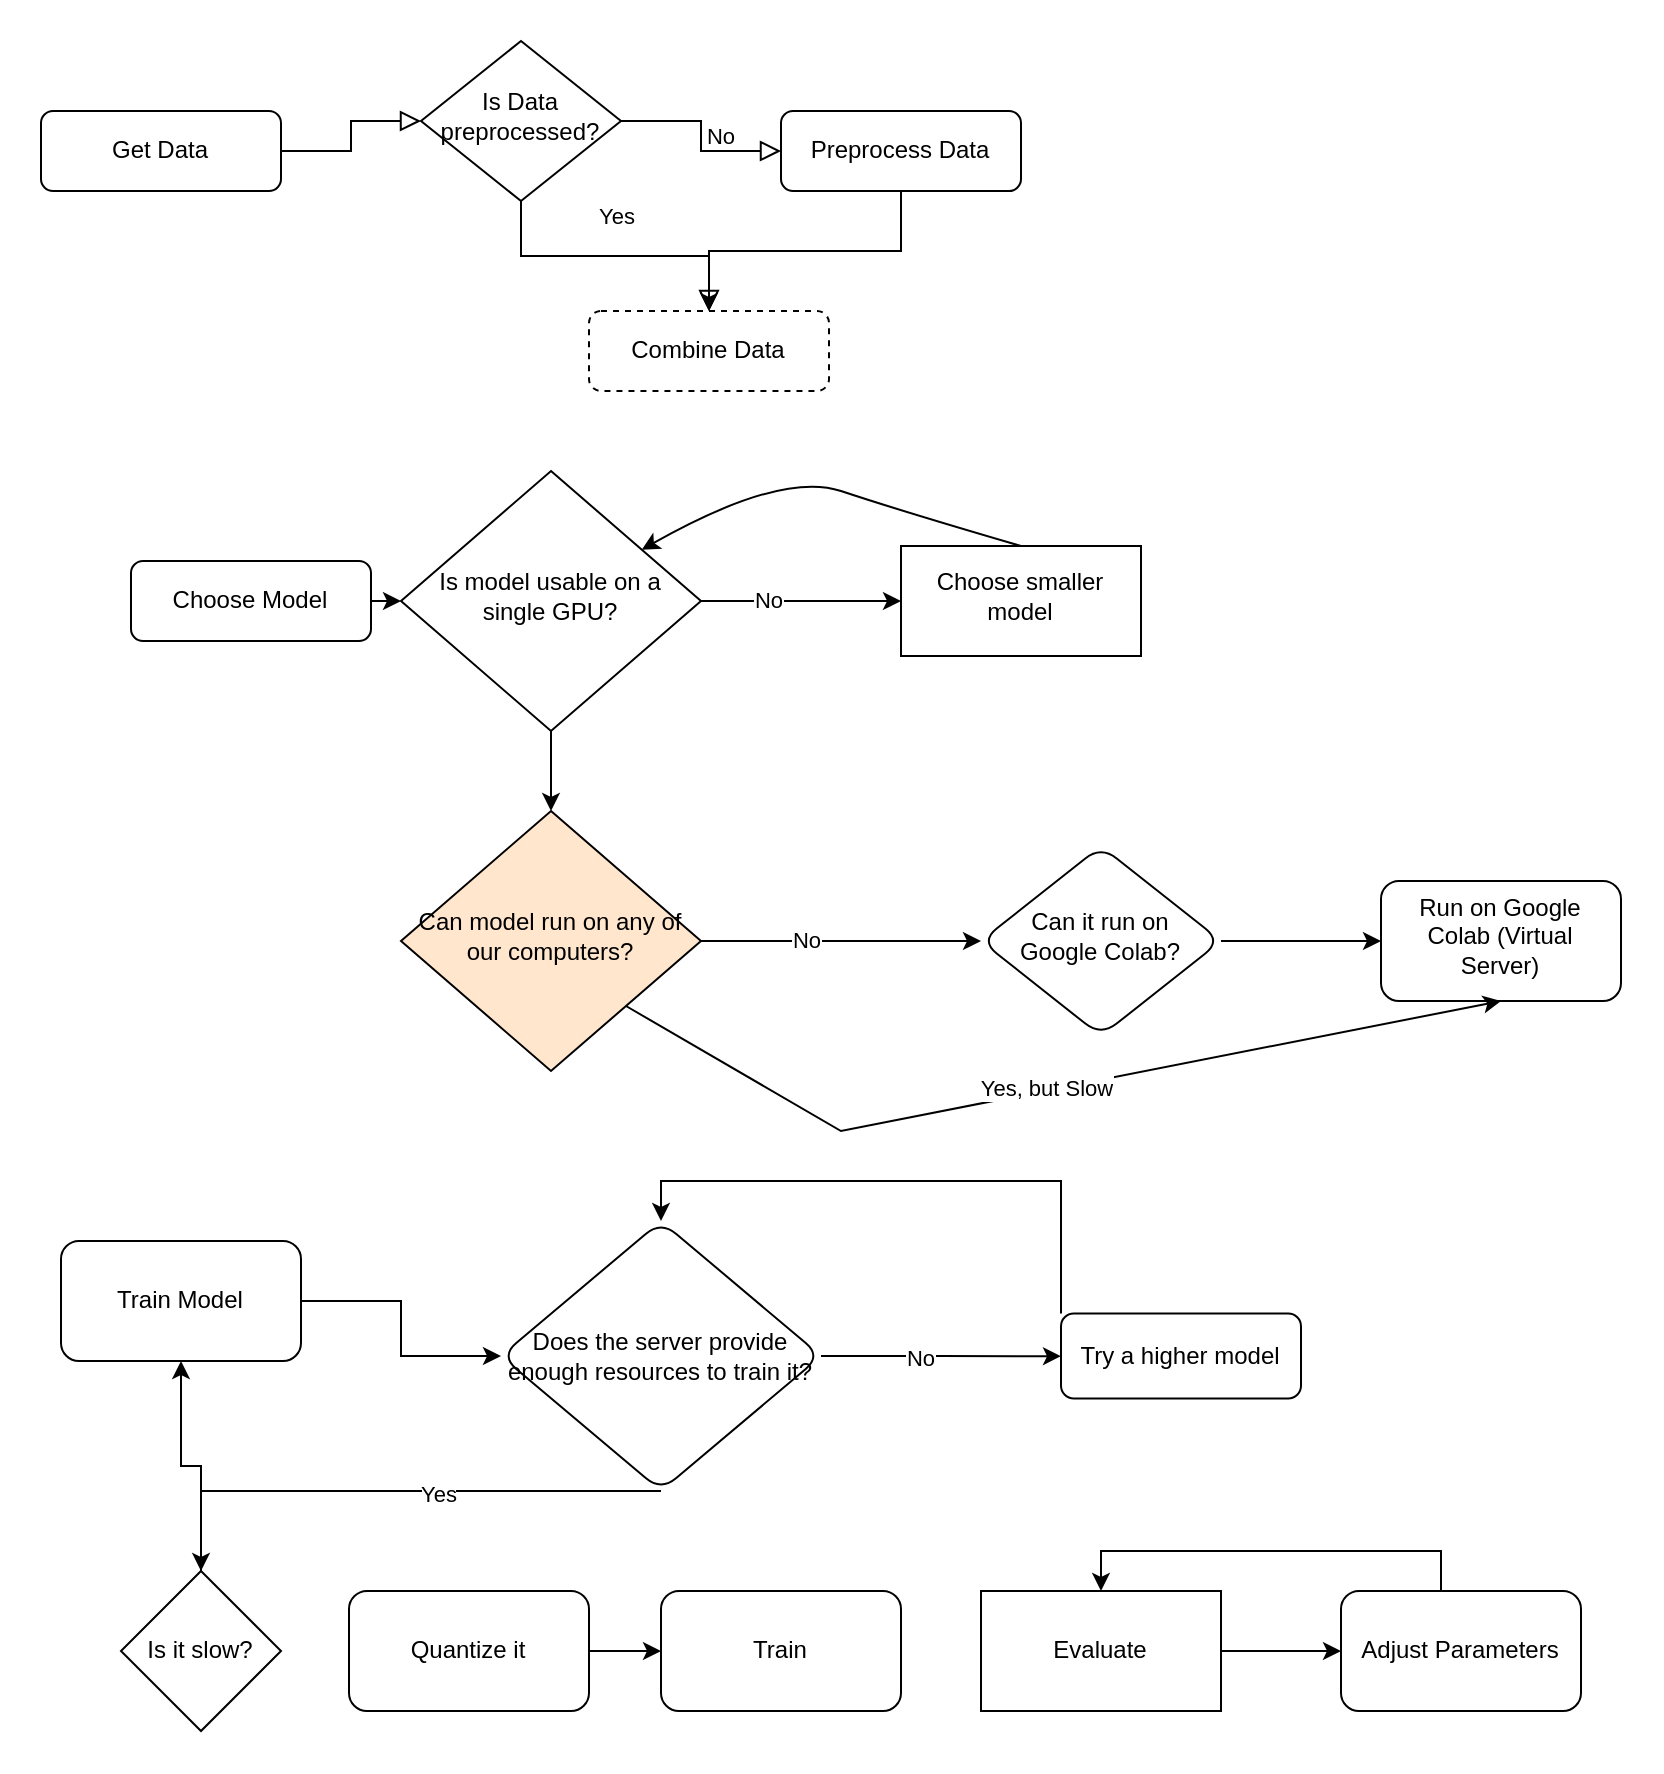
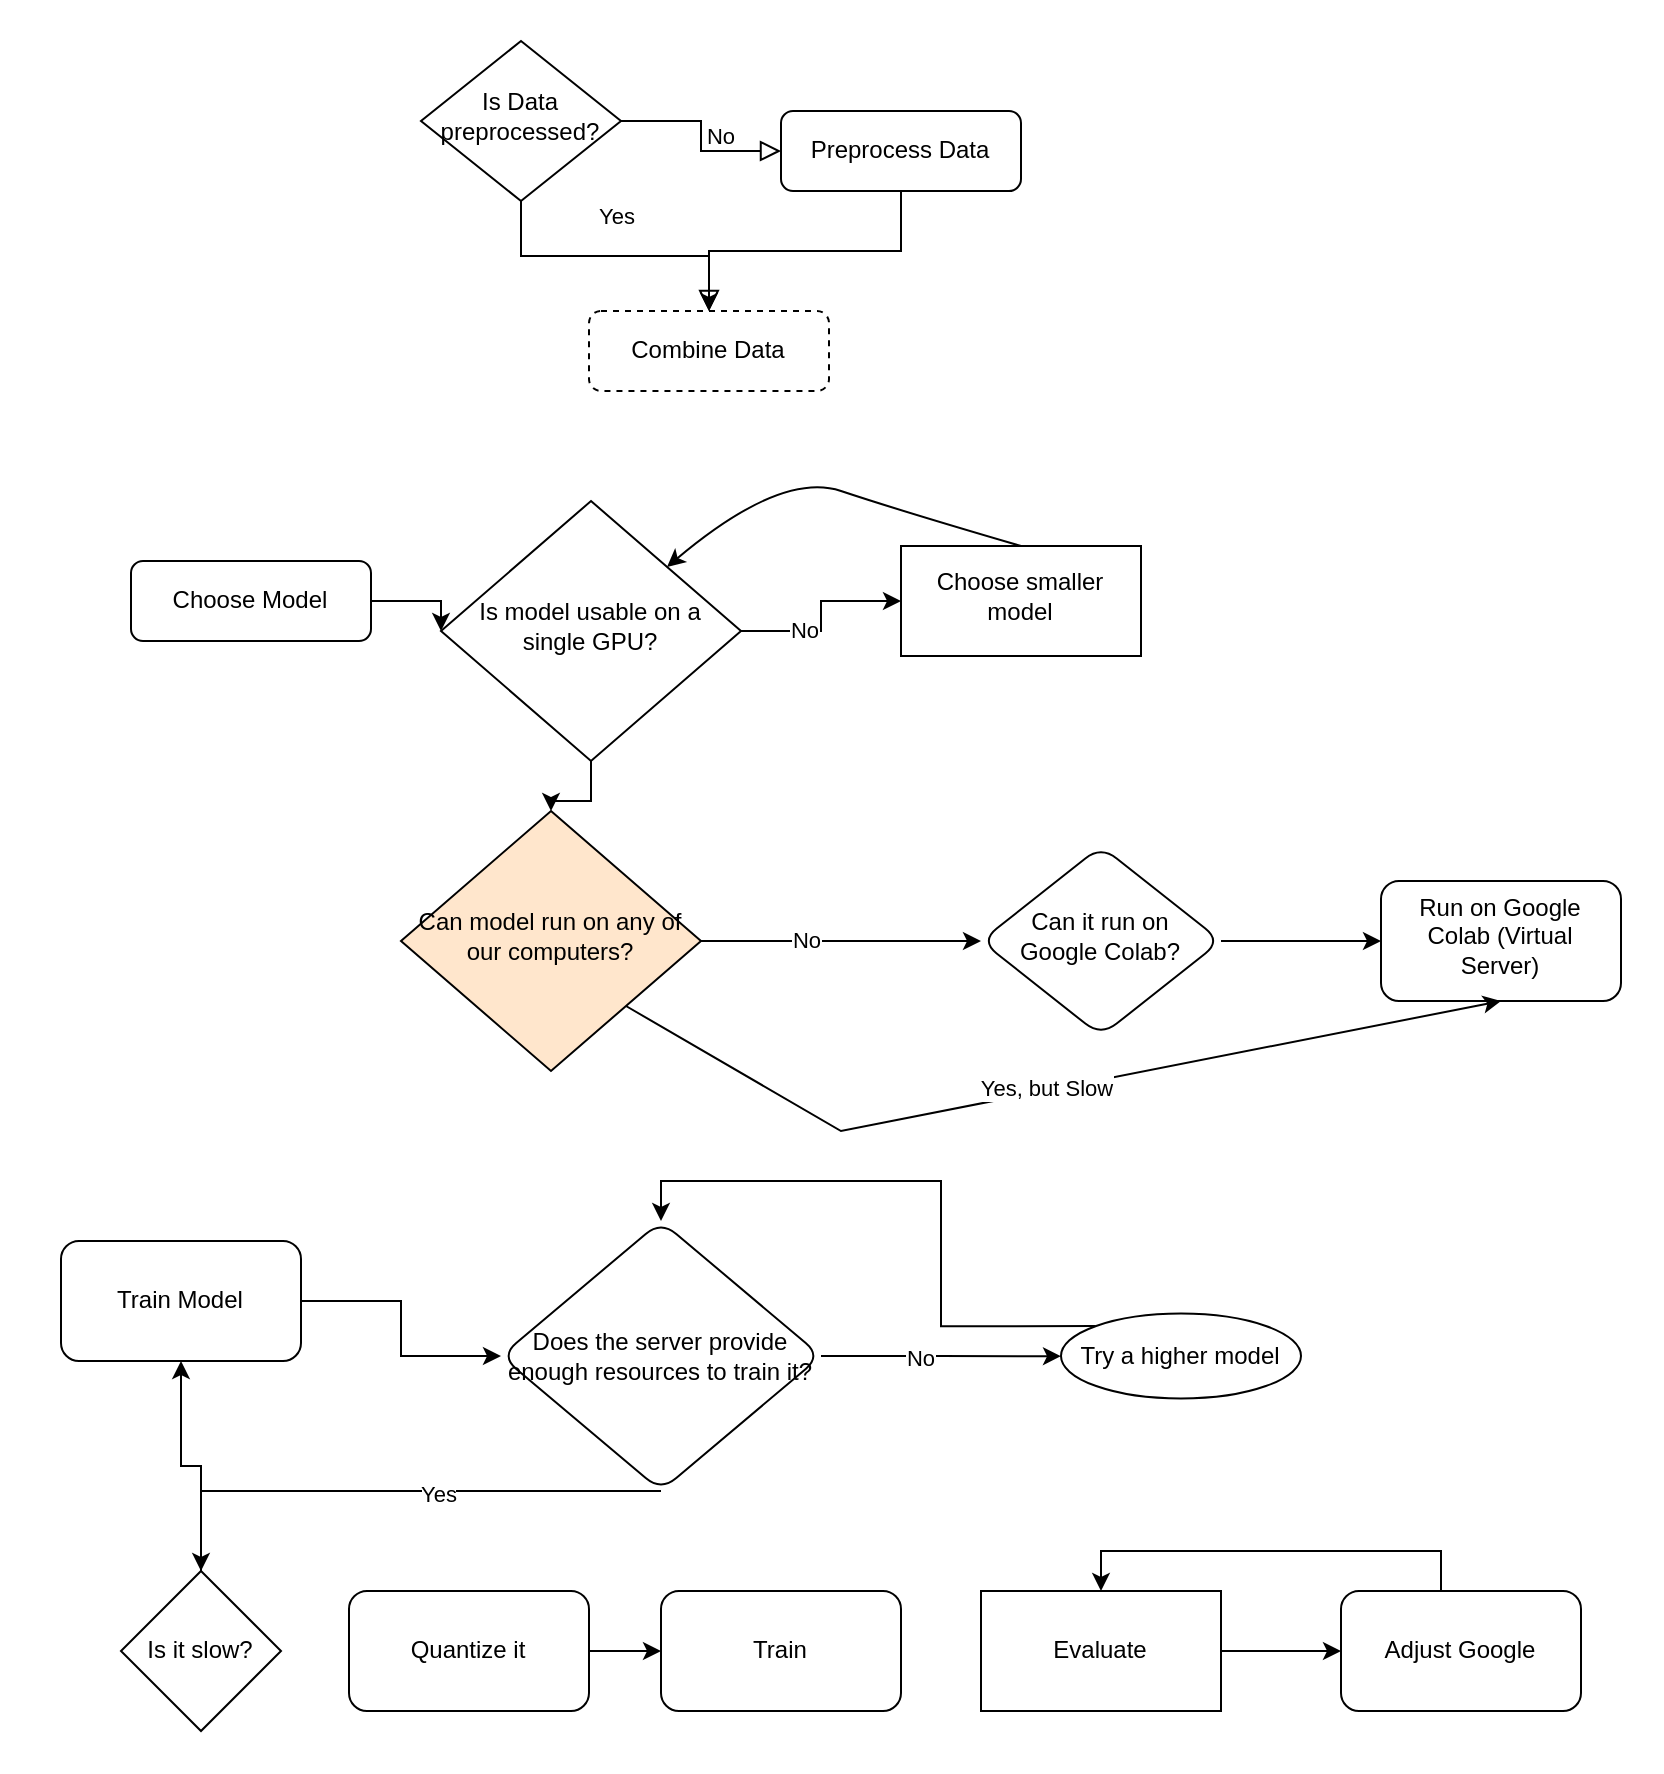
edge "Get Data" -> "Is Data preprocessed?": removed
node "Get Data": removed
node "Is model usable on a single GPU?": moved (551, 601) -> (591, 631)
node "Try a higher model": shape rounded rectangle -> ellipse
node "Adjust Parameters": label "Adjust Parameters" -> "Adjust Google"
